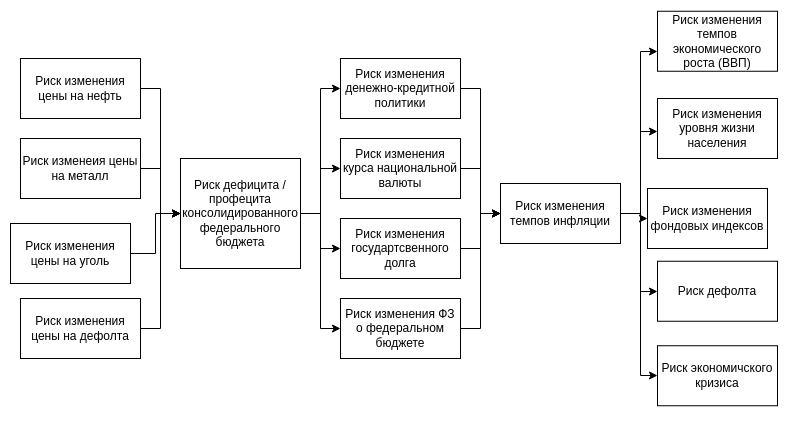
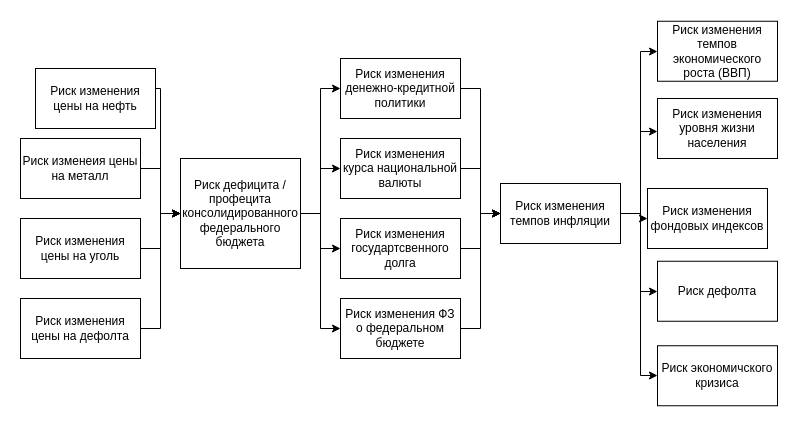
node "Риск изменения темпов экономического роста (ВВП)": moved (718, 41) -> (718, 51)
node "Риск изменения цены на нефть": moved (81, 89) -> (96, 99)
node "Риск изменения цены на уголь": moved (71, 254) -> (81, 249)
